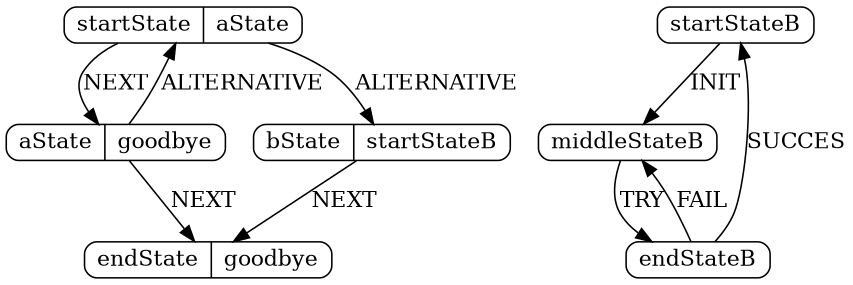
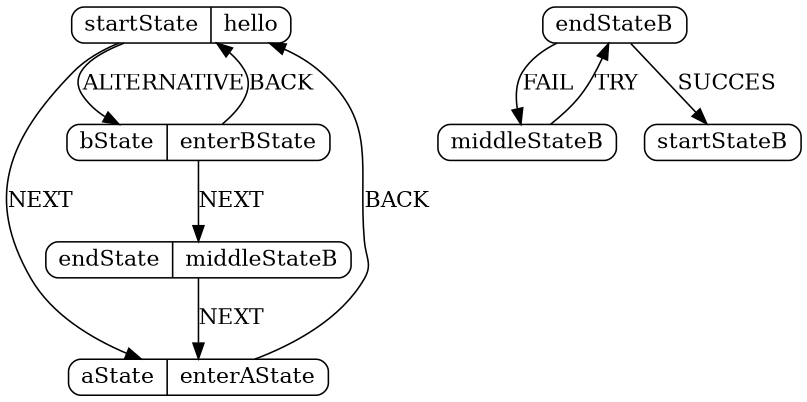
node "startState": text "aState" -> "hello"
edge "startStateB" -> "middleStateB": removed, label "INIT"
edge "aState" -> "startState": label "ALTERNATIVE" -> "BACK"
edge "bState" -> "startState": added, label "BACK"
node "aState": text "goodbye" -> "enterAState"
node "bState": text "startStateB" -> "enterBState"
edge "aState" -> "endState": reversed
node "endState": text "goodbye" -> "middleStateB"
